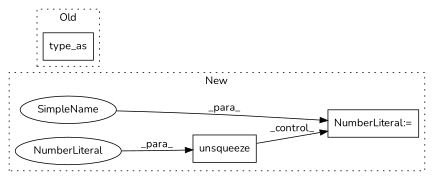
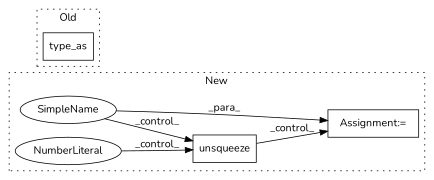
node "NumberLiteral:=": label "NumberLiteral:=" -> "Assignment:="
edge "SimpleName" -> "unsqueeze": added, label "_control_"
edge "NumberLiteral" -> "unsqueeze": label "_para_" -> "_control_"
